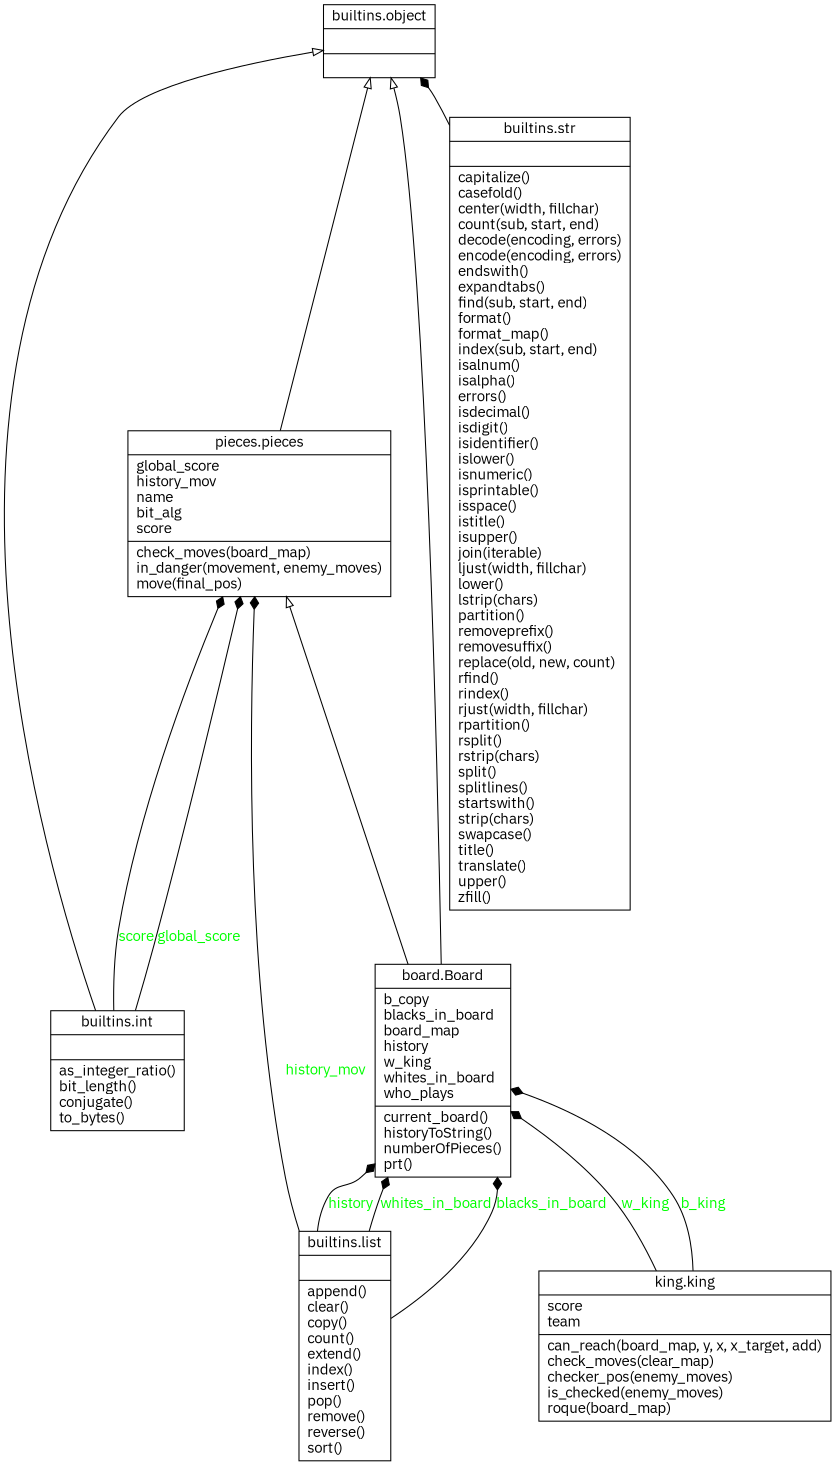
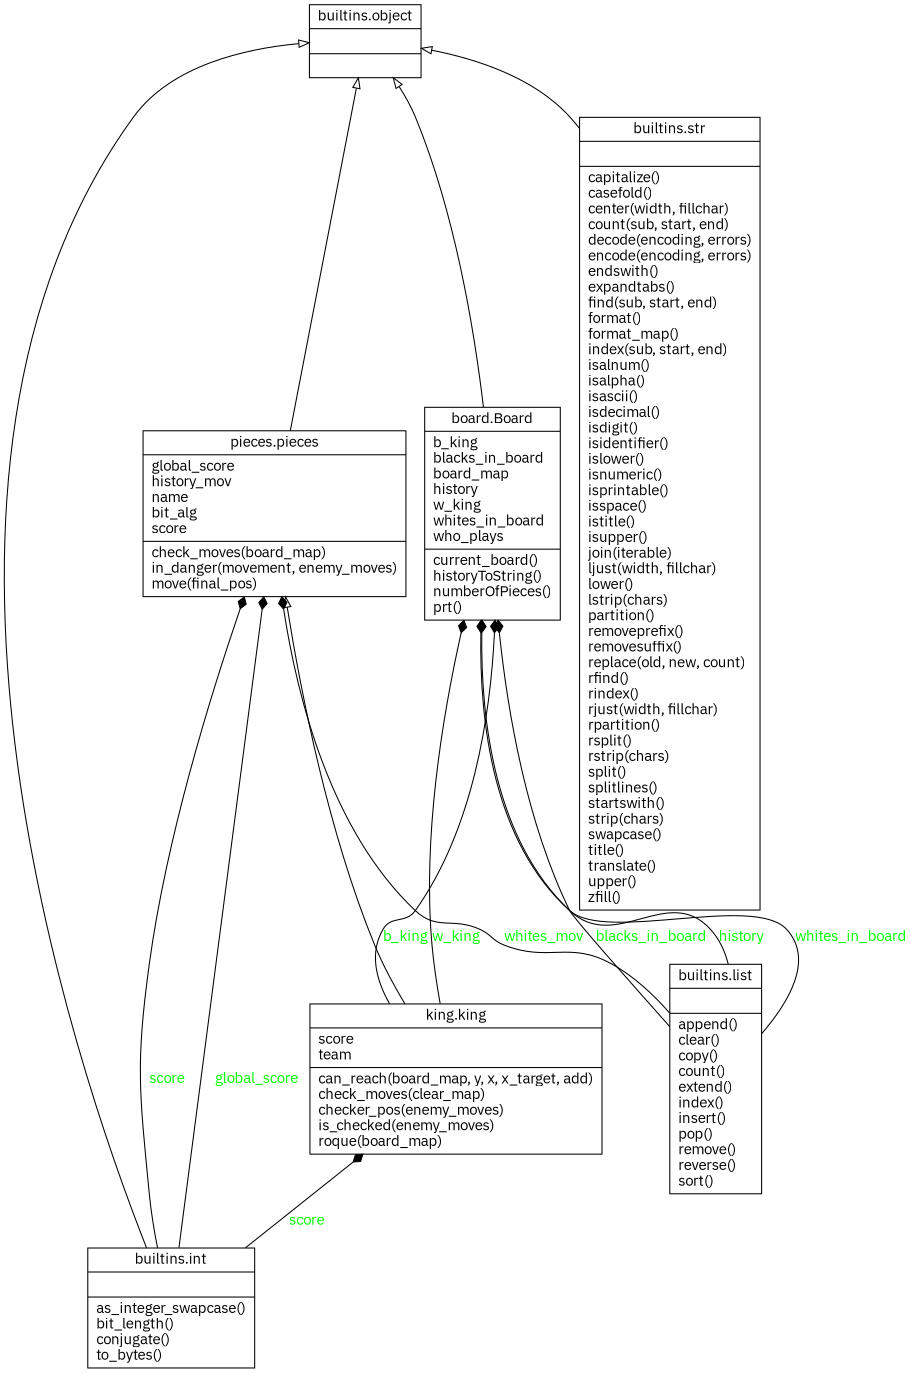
edge "builtins.str" -> "builtins.object": arrowhead diamond -> empty
node "builtins.str": text "errors()" -> "isascii()"
edge "board.Board" -> "pieces.pieces": now "king.king" -> "pieces.pieces"
node "board.Board": text "b_copy" -> "b_king"
node "builtins.int": text "as_integer_ratio()" -> "as_integer_swapcase()"
edge "builtins.list" -> "pieces.pieces": label "history_mov" -> "whites_mov"
edge "builtins.int" -> "king.king": added, label "score"
